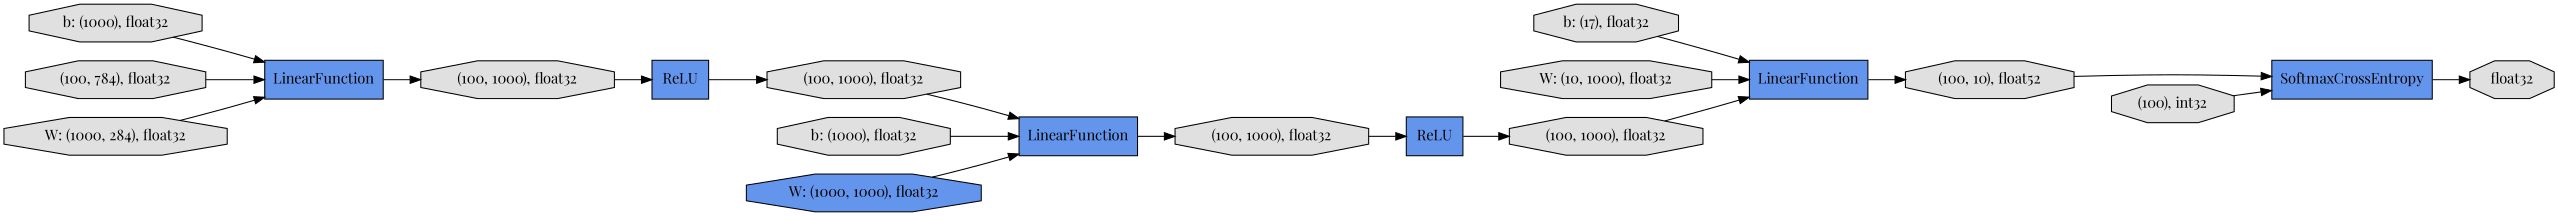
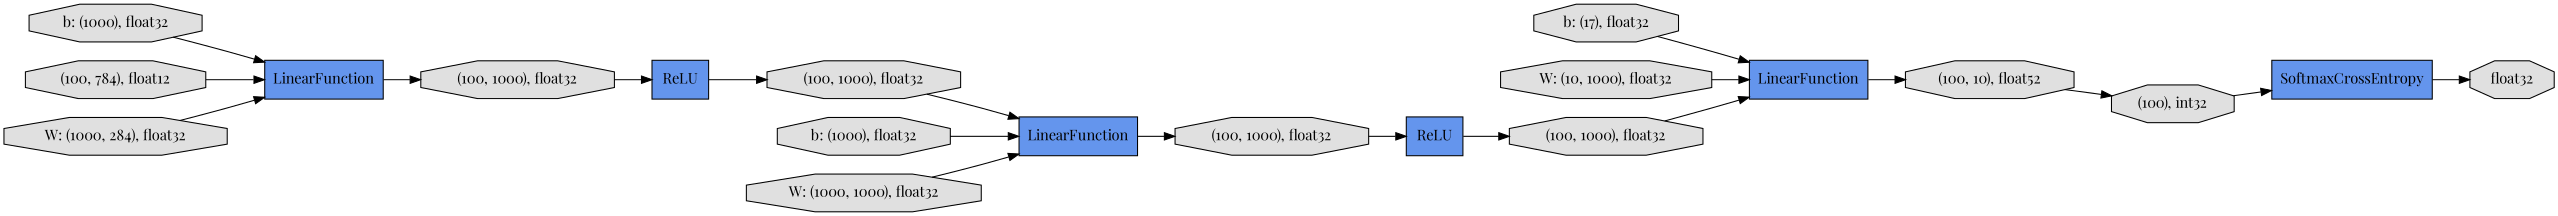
edge "(100, 10), float52" -> "SoftmaxCrossEntropy": now "(100, 10), float52" -> "(100), int32"
node "(100, 784), float32": label "(100, 784), float32" -> "(100, 784), float12"
node "W: (1000, 1000), float32": fillcolor #6495ed -> #e0e0e0
